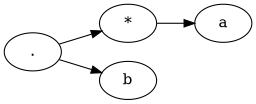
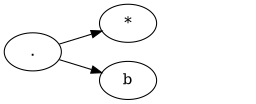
node "a": removed
